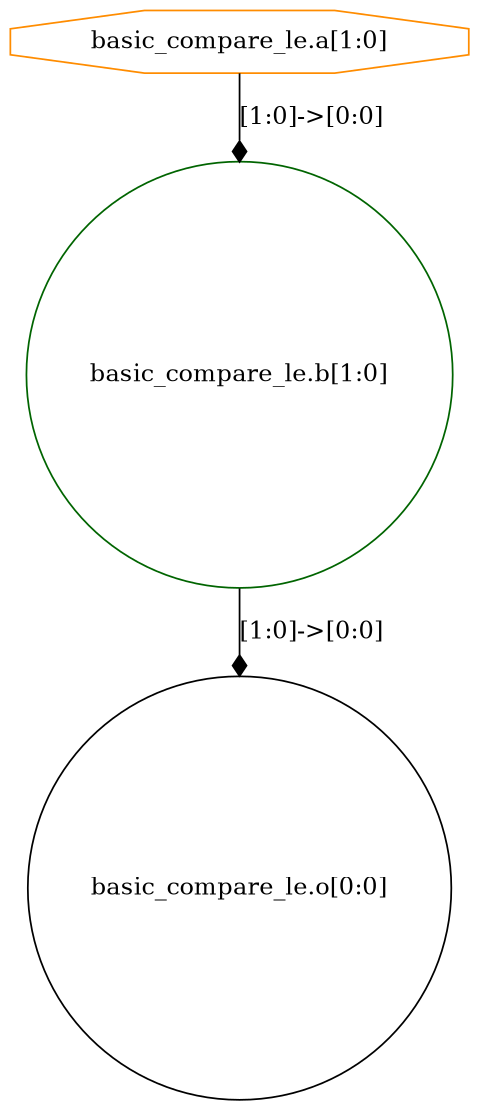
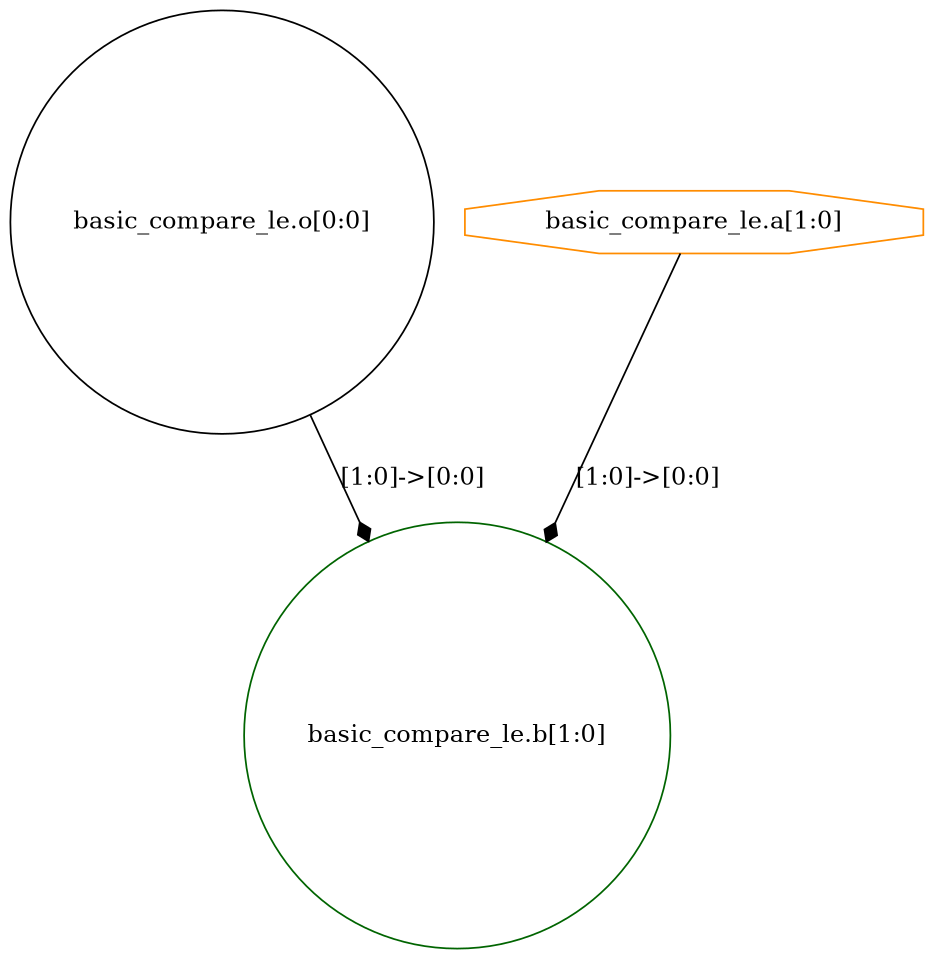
edge "basic_compare_le.b[1:0]" -> "basic_compare_le.o[0:0]": reversed
